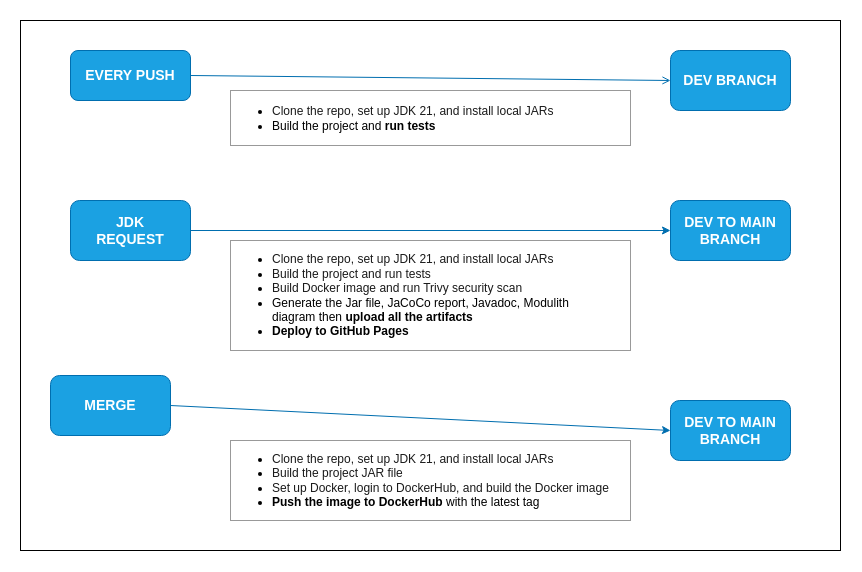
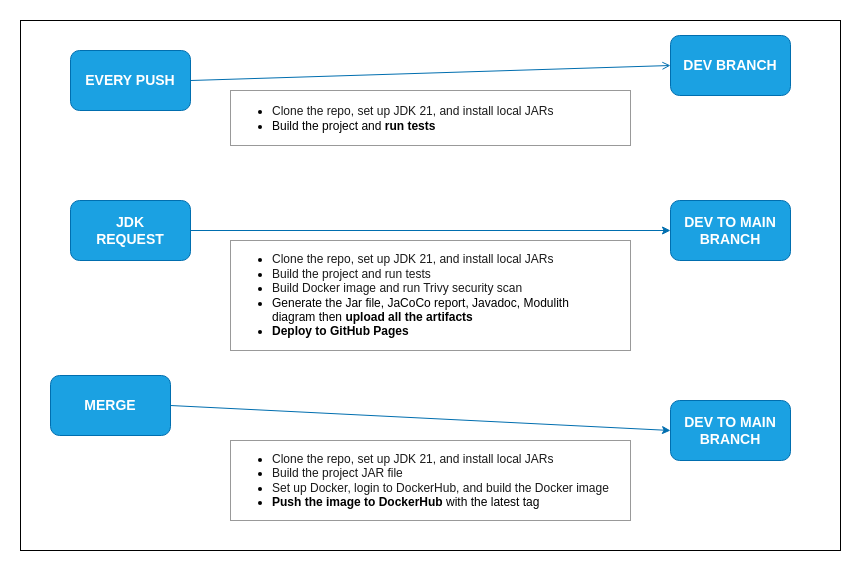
node "EVERY PUSH": size 120x50 -> 120x60
node "DEV BRANCH": moved (731, 81) -> (731, 66)
